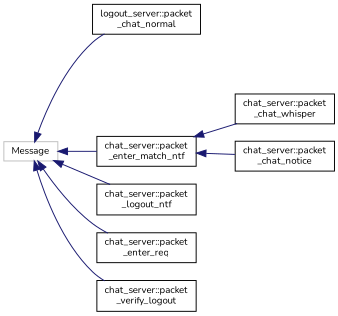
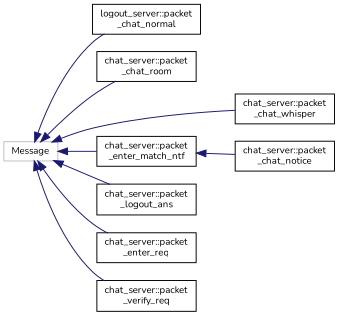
node "chat_server::packet _chat_room": added
edge "chat_server::packet _chat_whisper" -> "chat_server::packet _enter_match_ntf": now "chat_server::packet _chat_whisper" -> "Message"
node "chat_server::packet _logout_ntf": label "chat_server::packet _logout_ntf" -> "chat_server::packet _logout_ans"
node "chat_server::packet _verify_logout": label "chat_server::packet _verify_logout" -> "chat_server::packet _verify_req"
